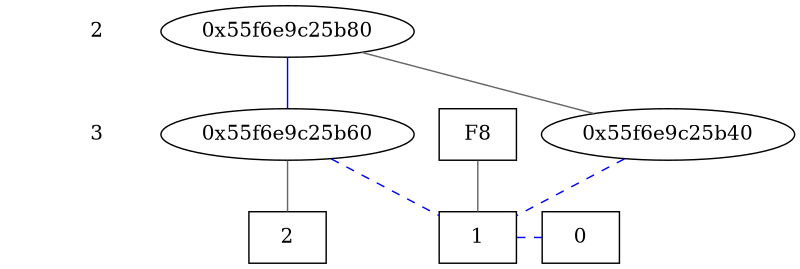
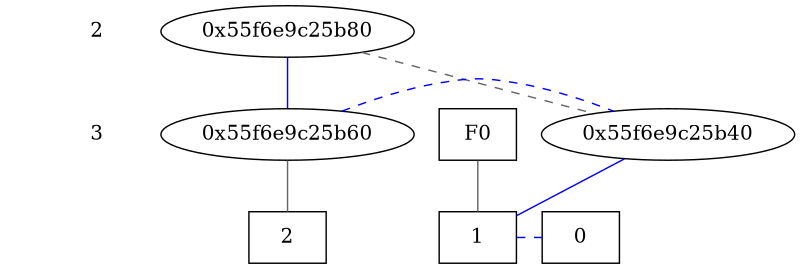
edge "0x55f6e9c25b80" -- "0x55f6e9c25b40": style solid -> dashed
node "F8": label "F8" -> "F0"
edge "0x55f6e9c25b60" -- "1": now "0x55f6e9c25b60" -- "0x55f6e9c25b40"
edge "0x55f6e9c25b40" -- "1": style dashed -> solid
